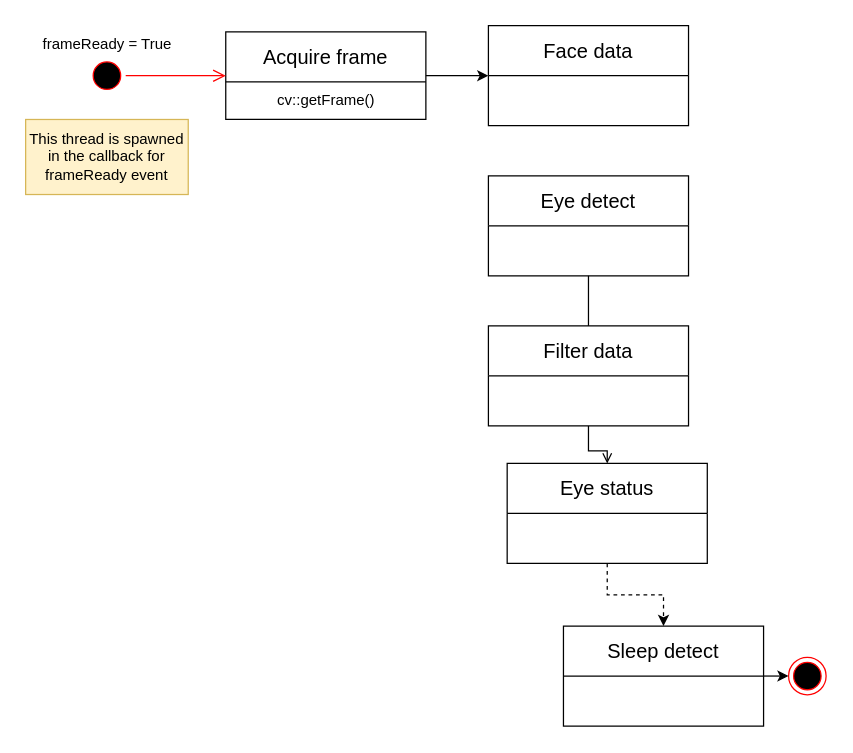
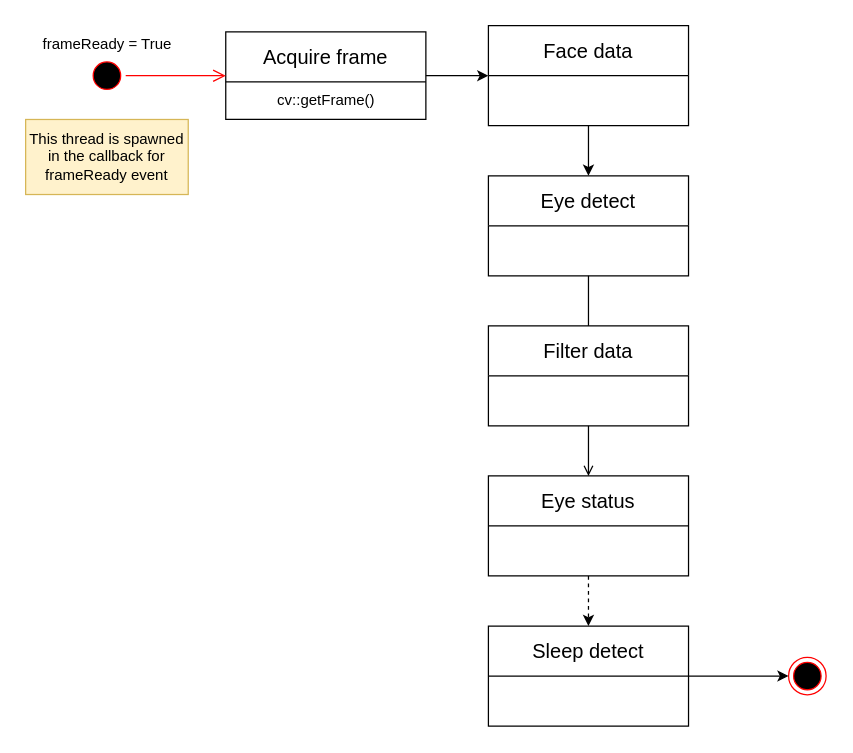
edge "Face data" -> "Eye detect": added
node "Eye status": moved (607, 513) -> (588, 526)
node "Sleep detect": moved (663, 676) -> (588, 676)
